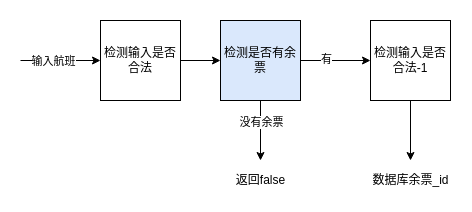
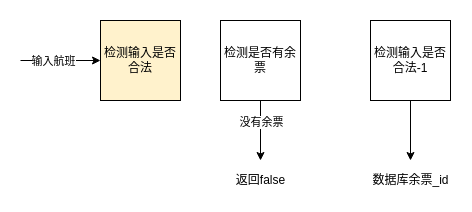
node "检测输入是否合法": fillcolor #ffffff -> #fff2cc
edge "检测输入是否合法" -> "检测是否有余票": removed
node "检测是否有余票": fillcolor #dae8fc -> #ffffff
edge "检测是否有余票" -> "检测输入是否合法-1": removed, label "有"
